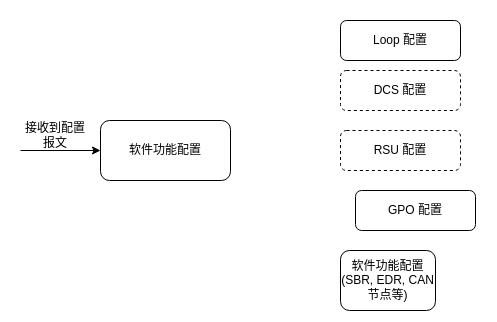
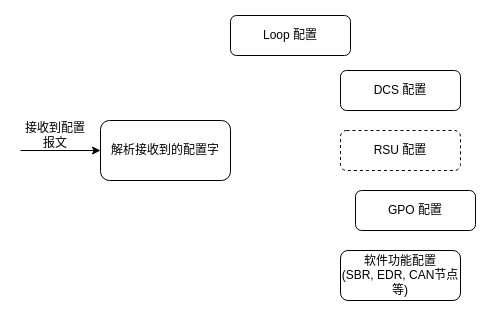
node "Loop 配置": moved (401, 41) -> (291, 36)
node "DCS 配置": style dashed -> solid
node "软件功能配置": label "软件功能配置" -> "解析接收到的配置字"
node "软件功能配置 (SBR, EDR, CAN节点等)": size 95x60 -> 120x50
